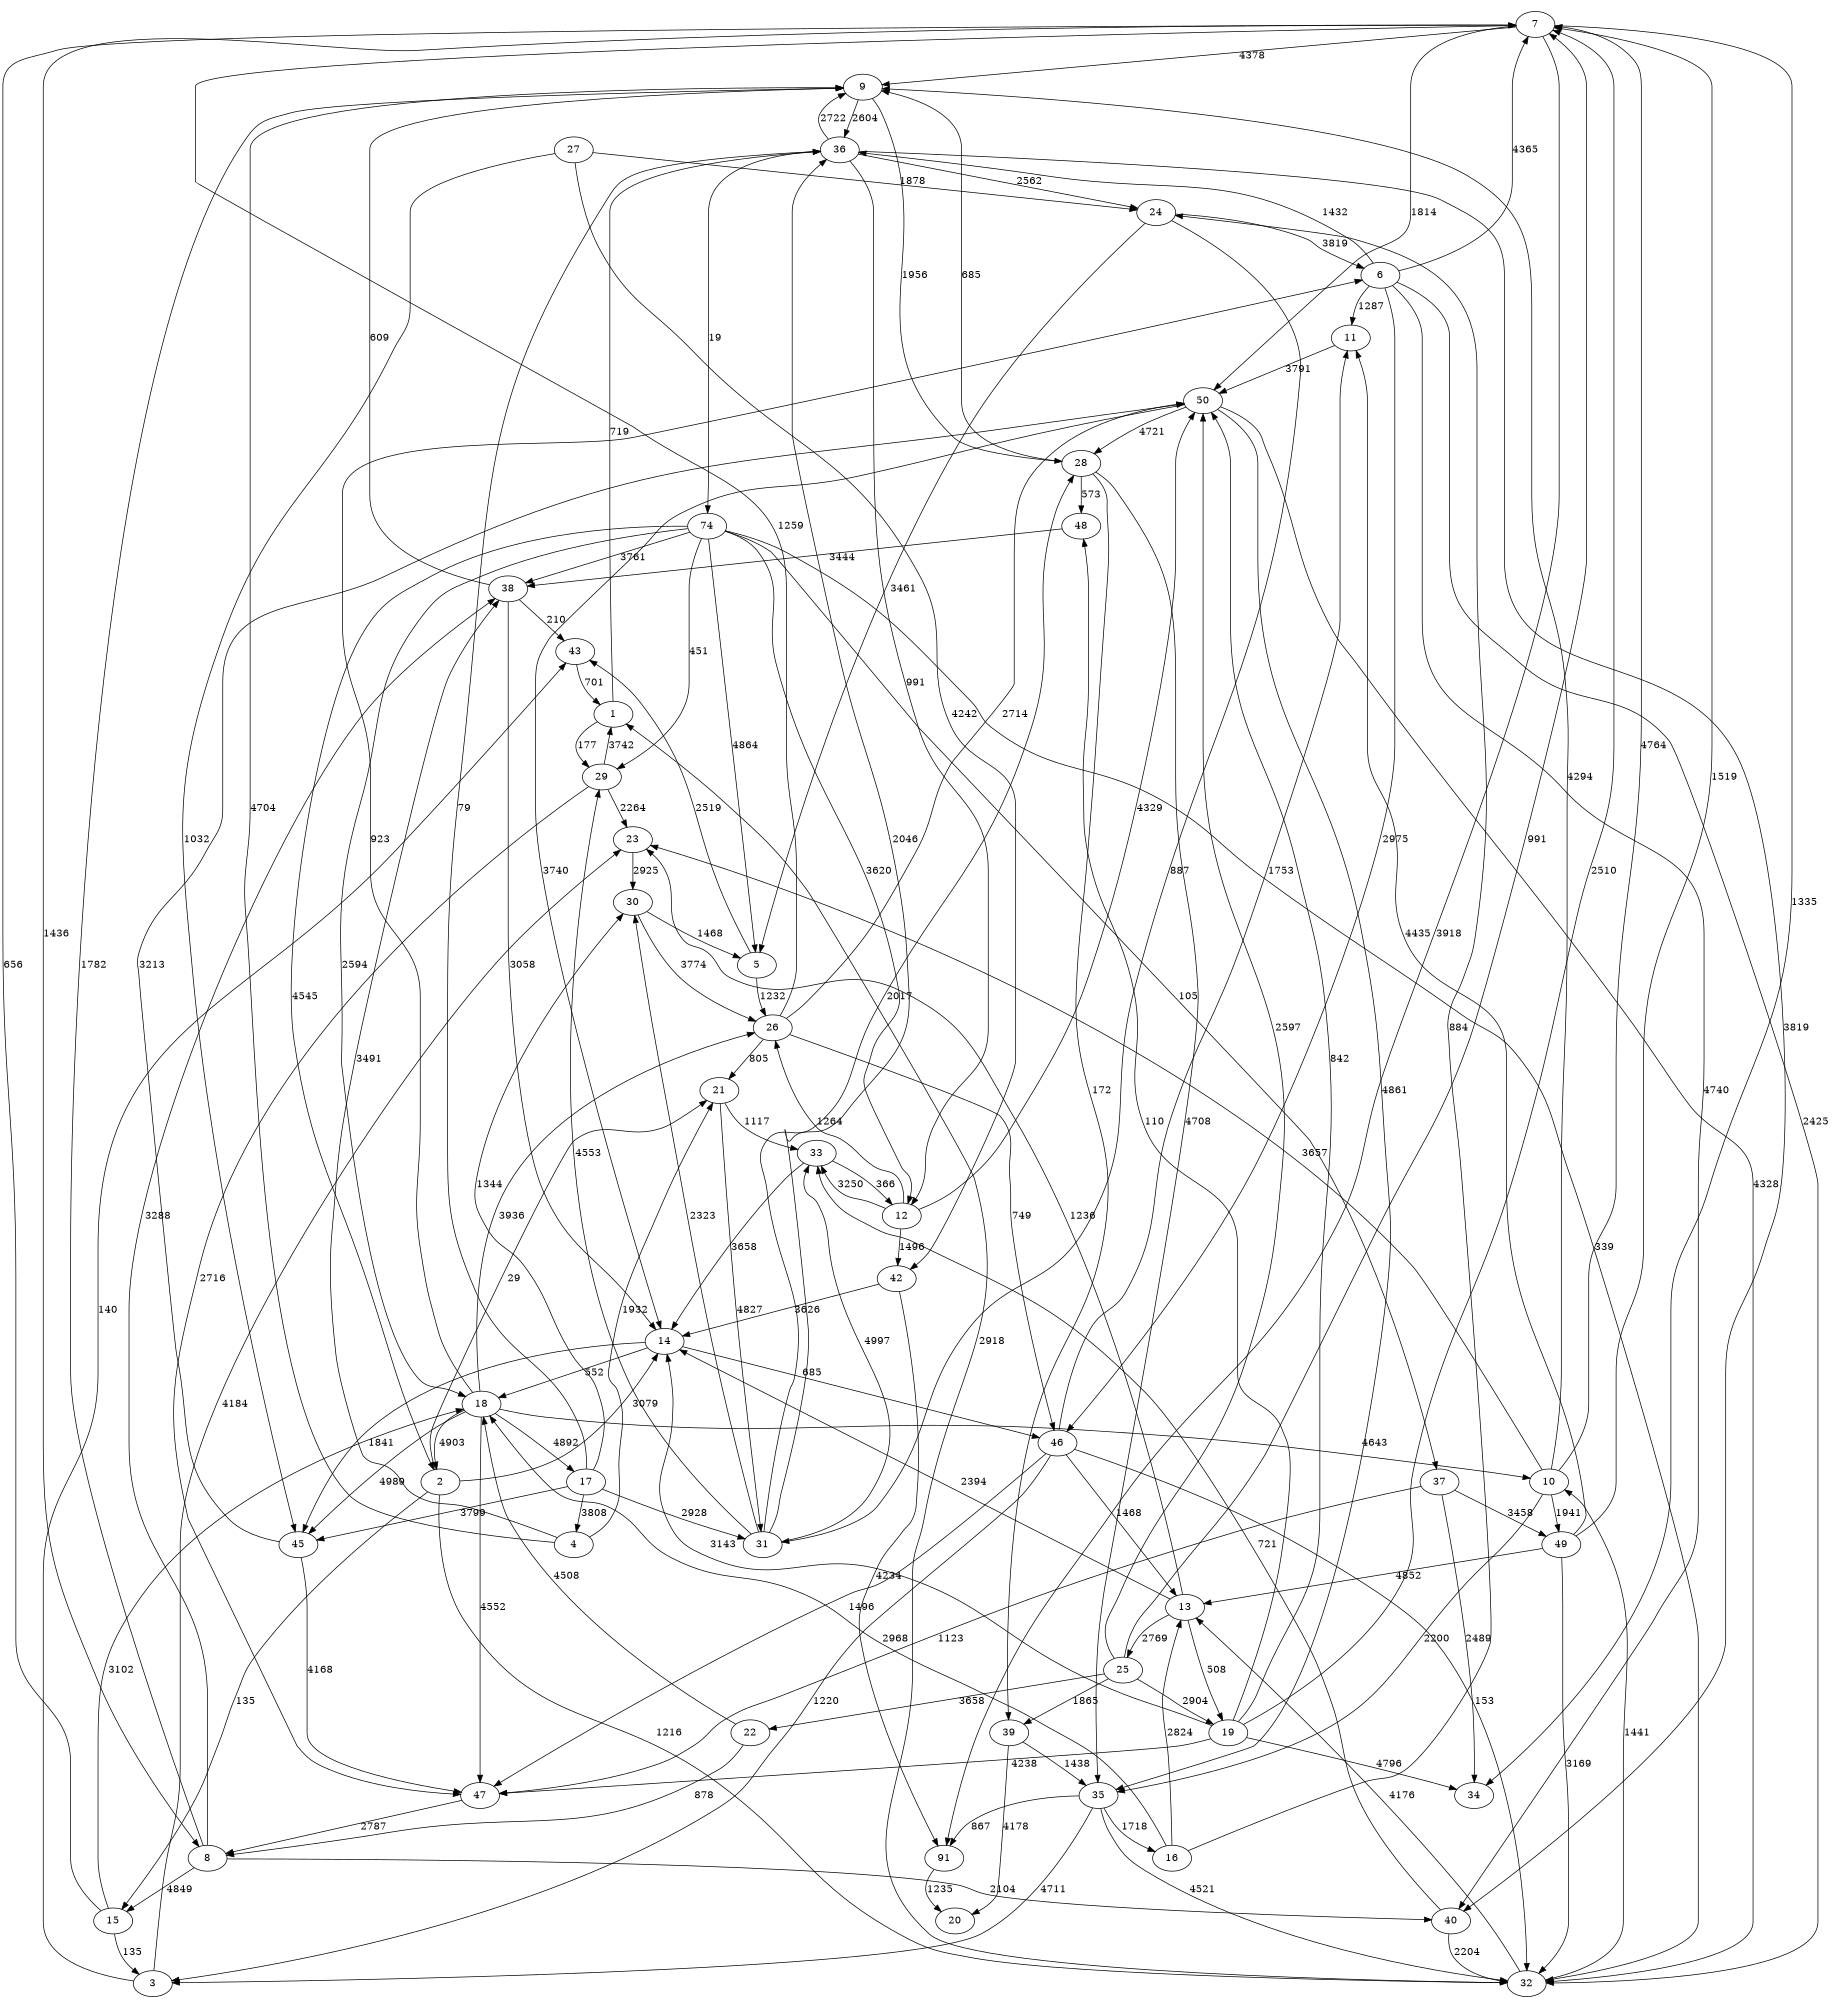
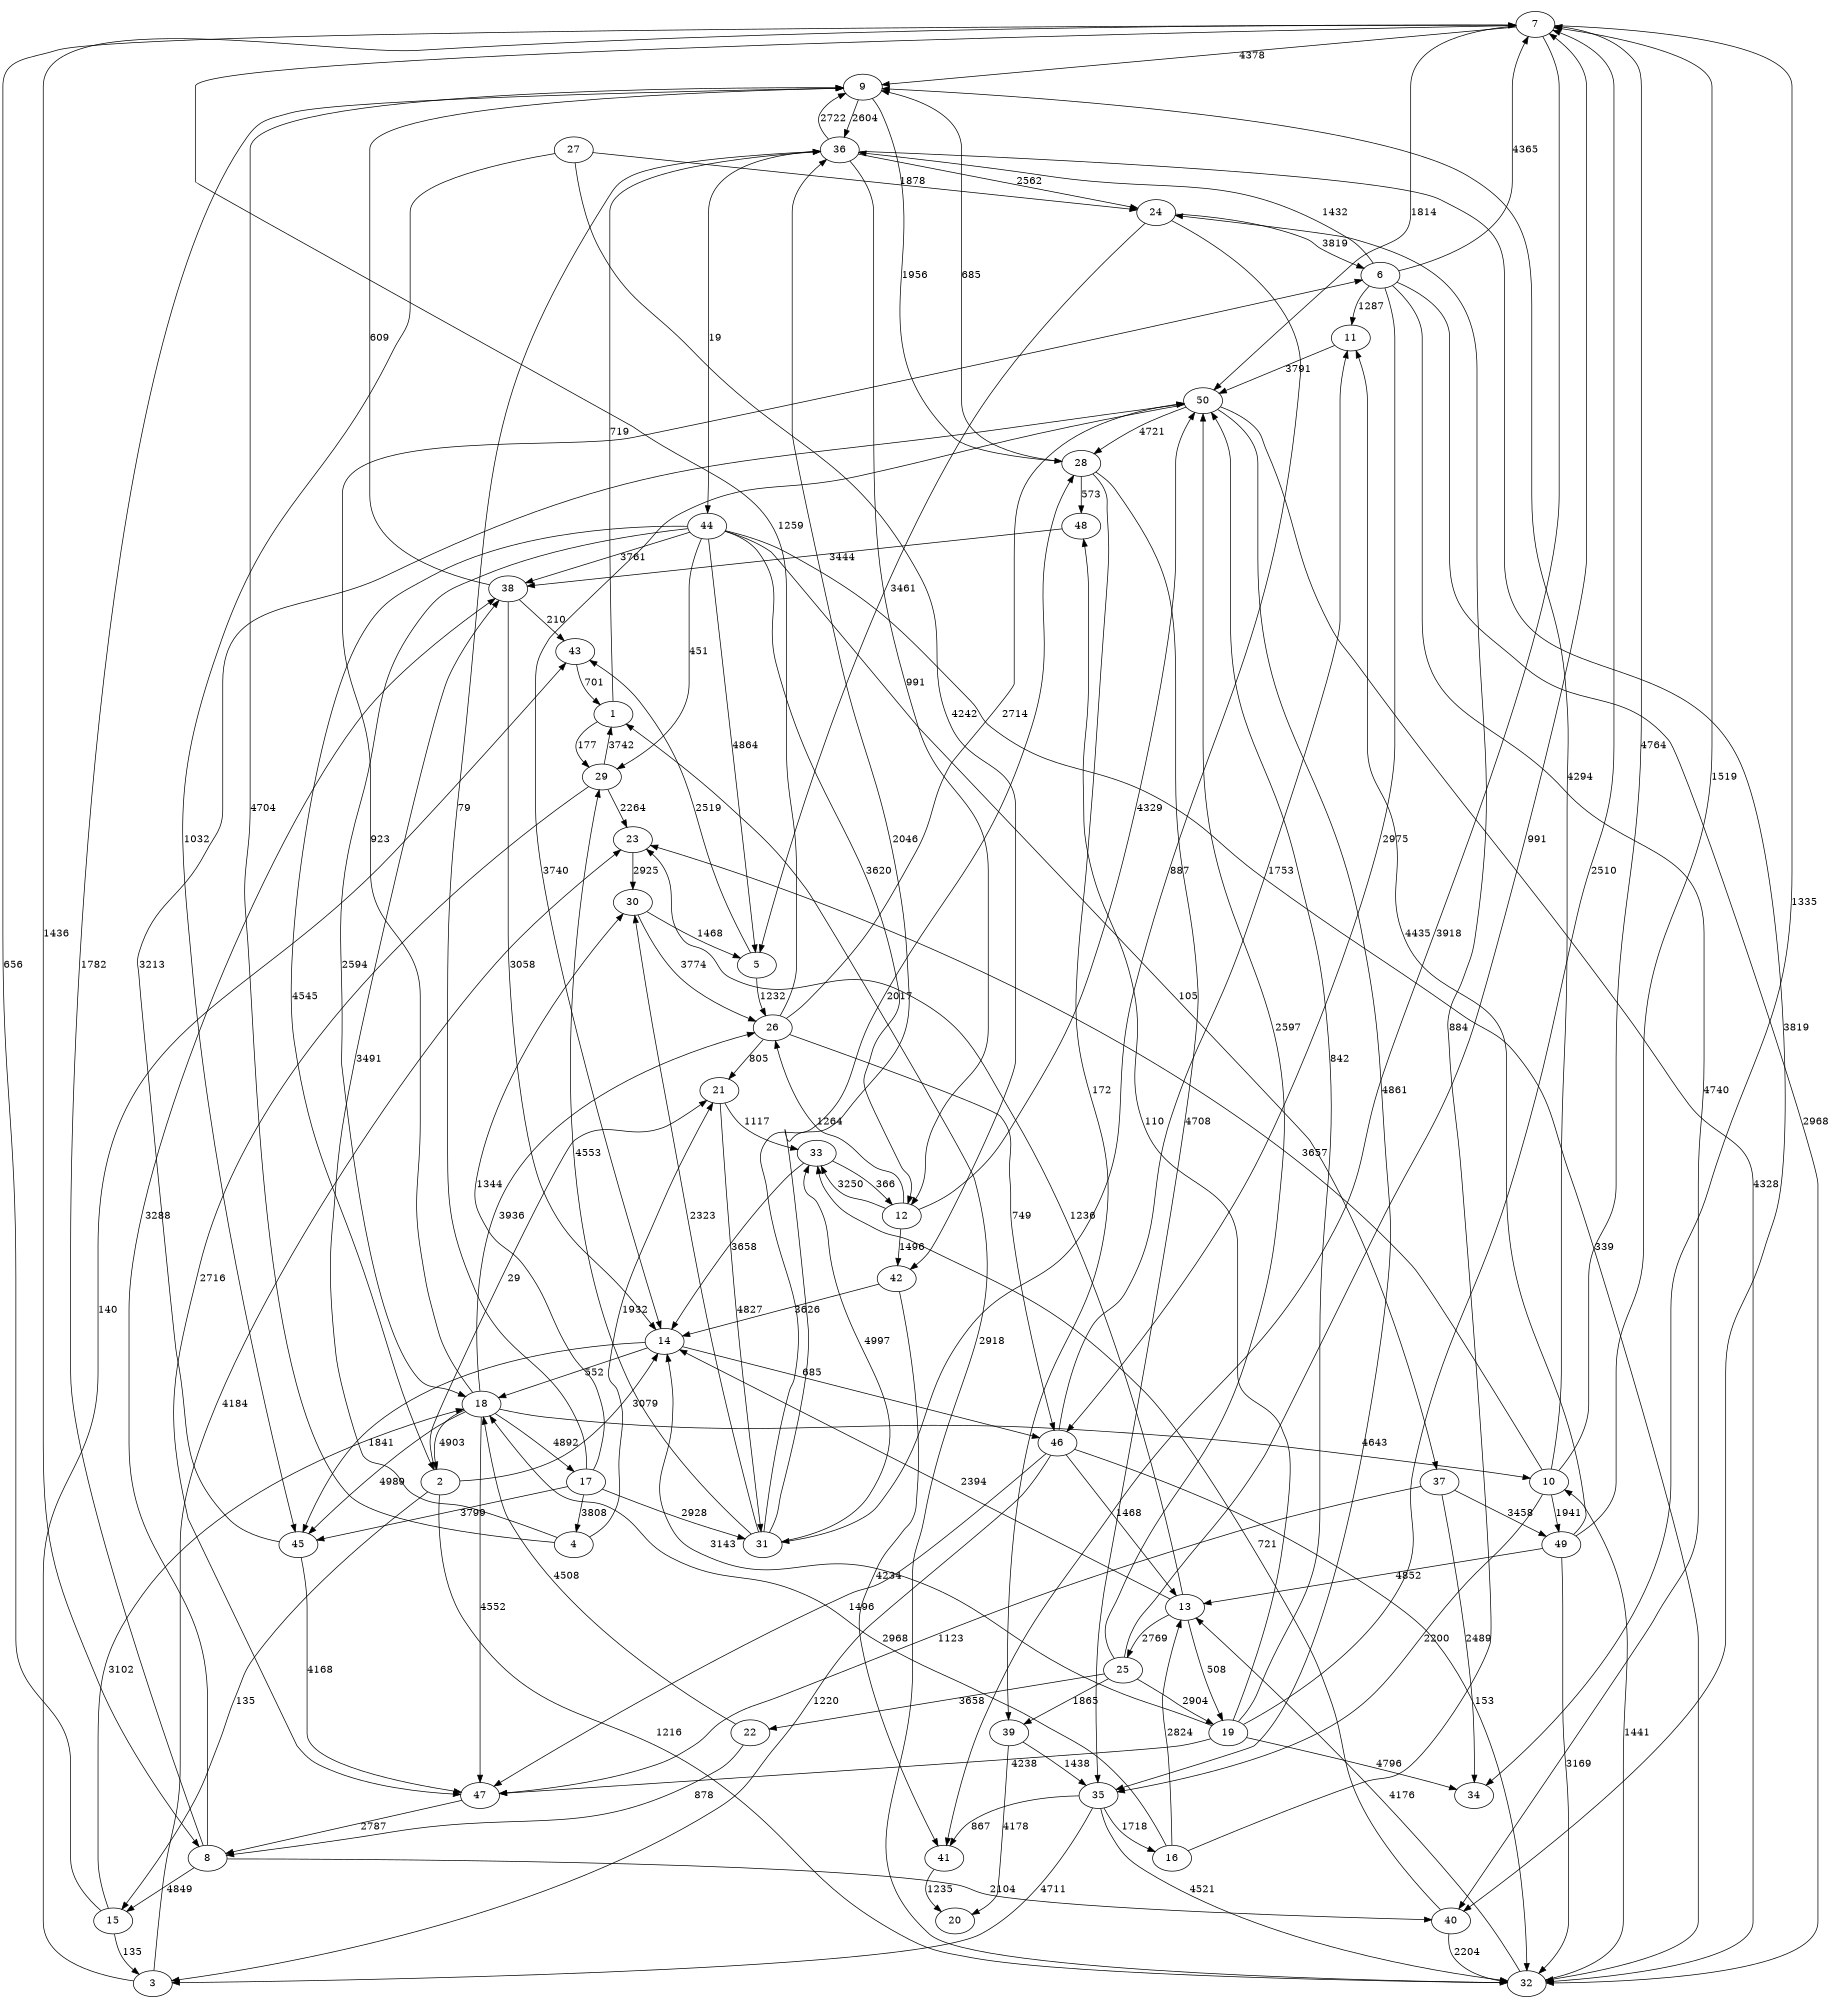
node "74": label "74" -> "44"
edge "6" -> "32": label "2425" -> "2968"
node "91": label "91" -> "41"
